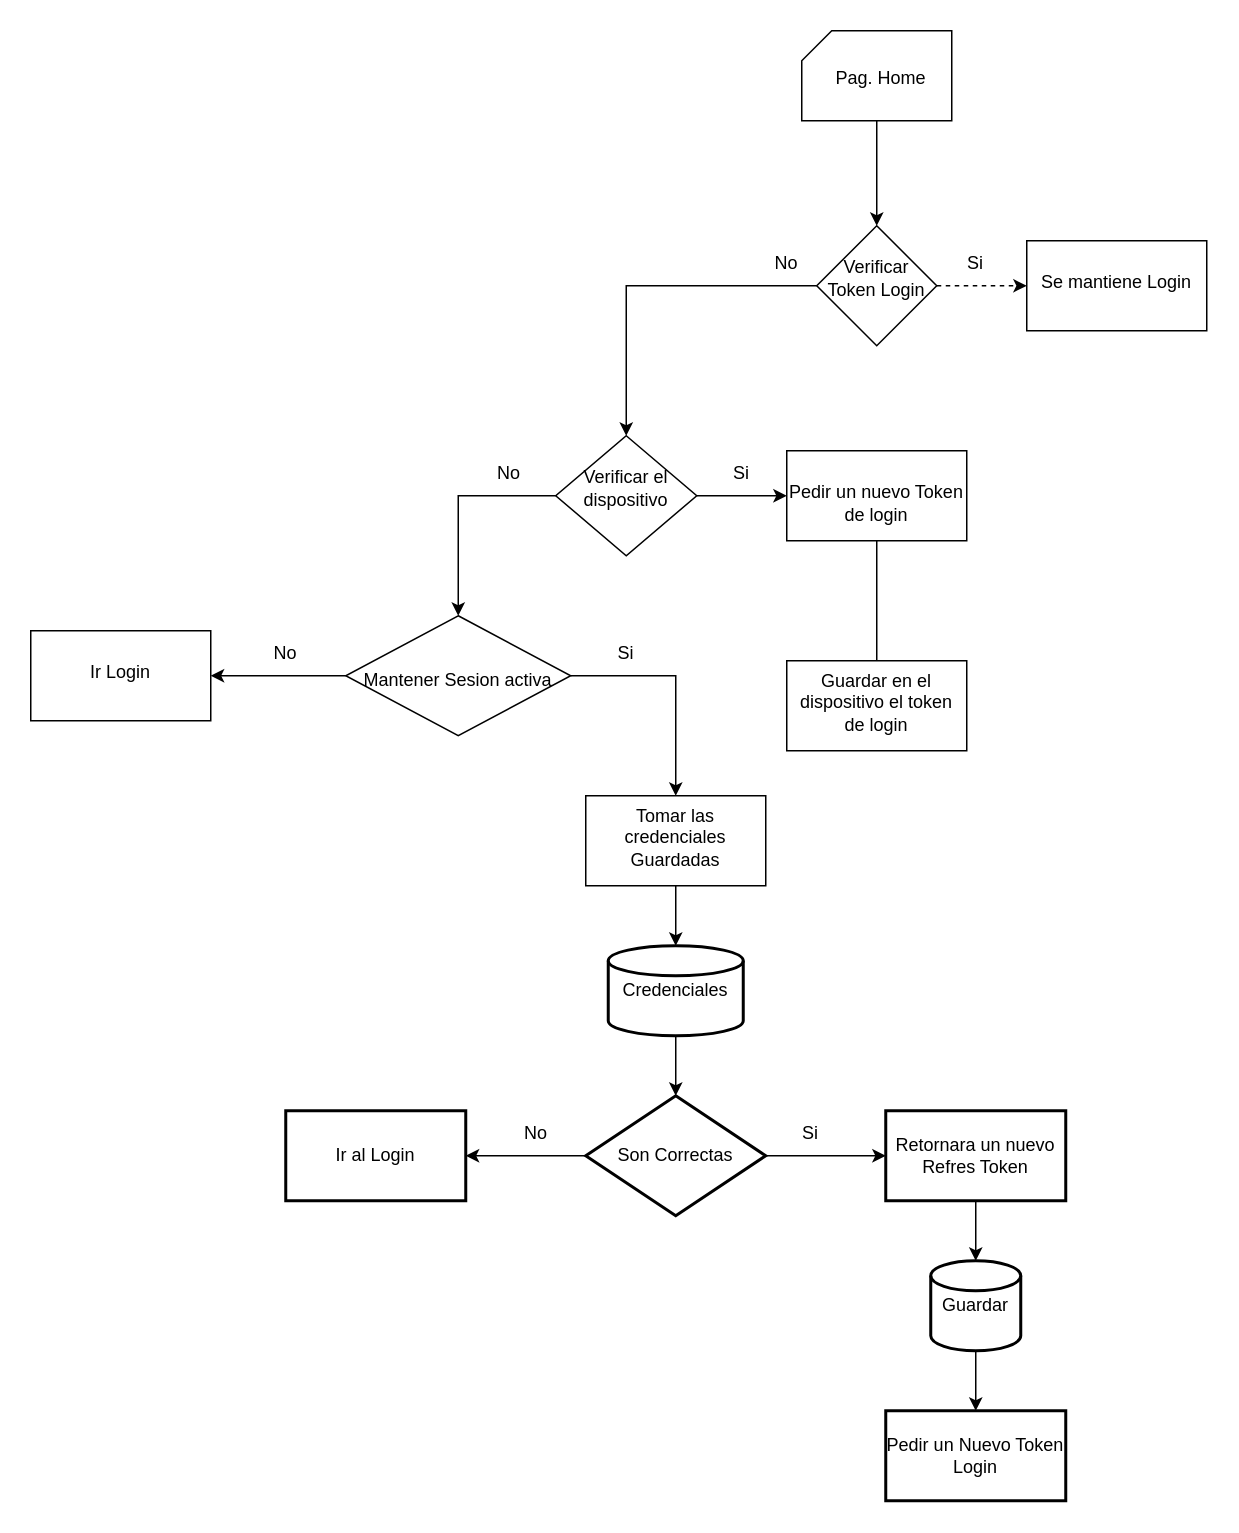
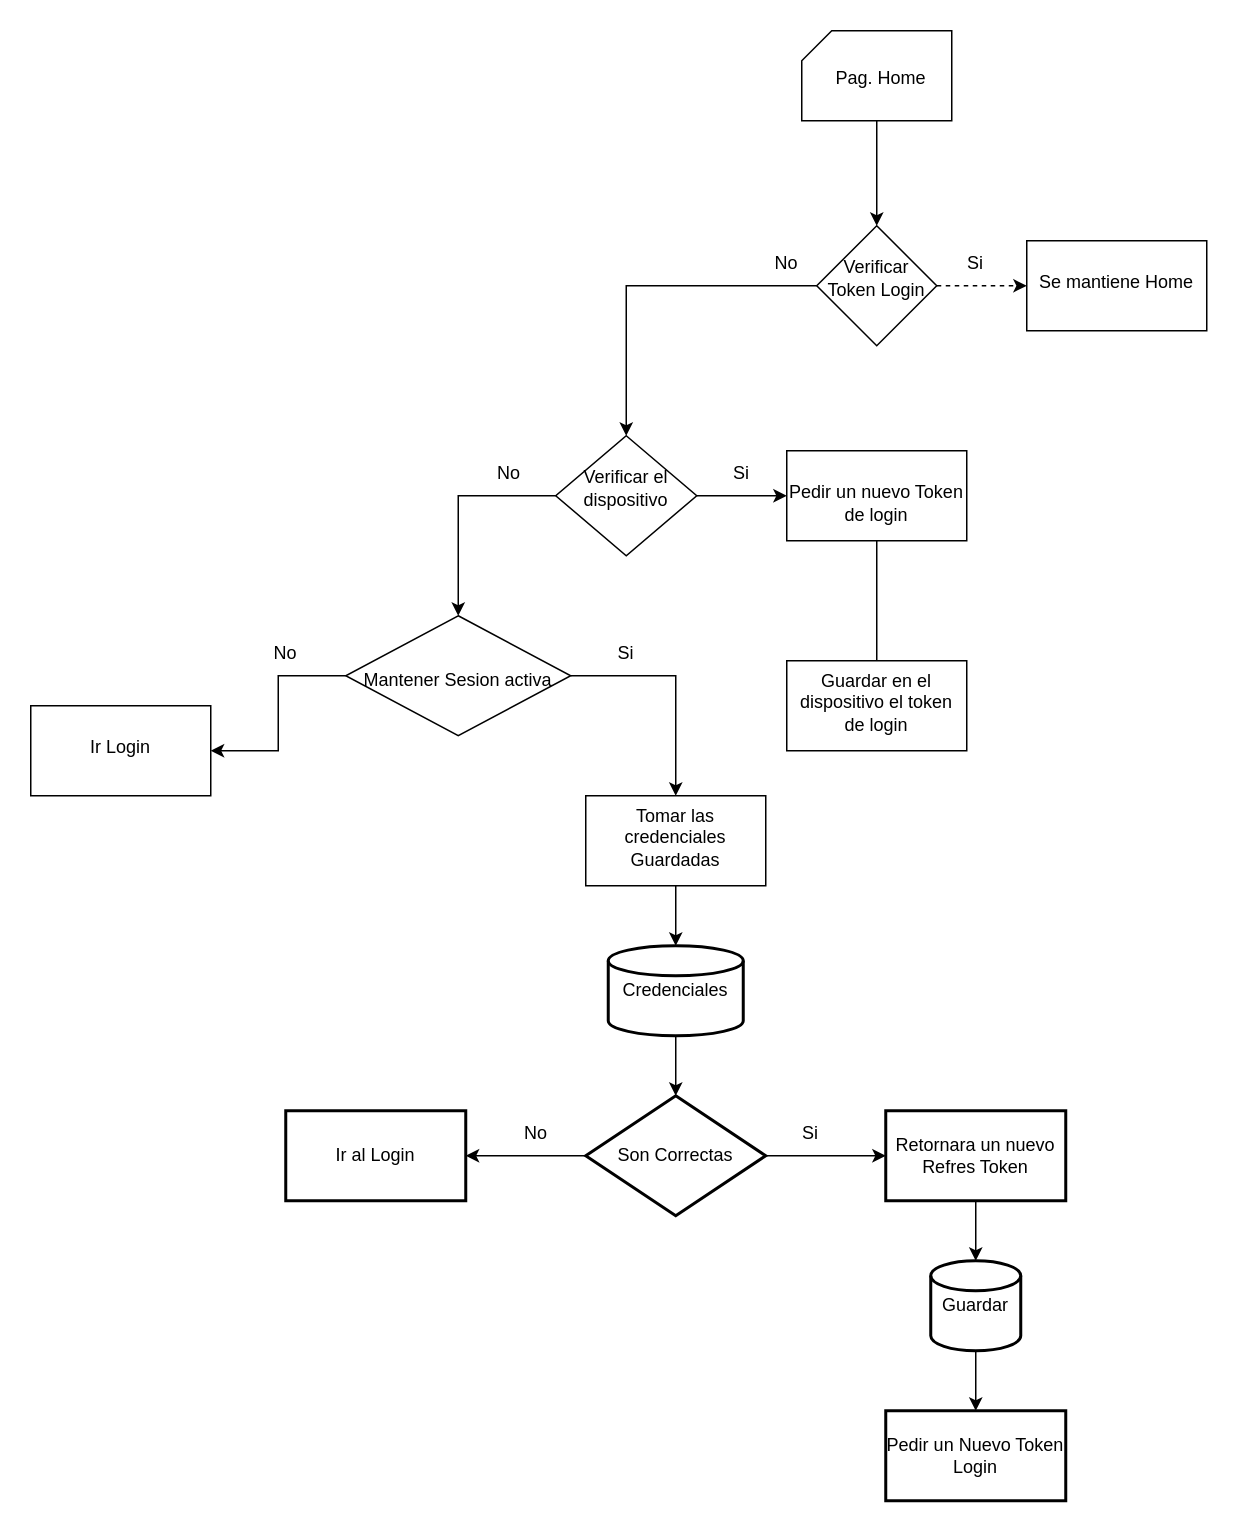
node "Se mantiene Login": label "Se mantiene Login" -> "Se mantiene Home"
node "Ir Login": moved (121, 676) -> (121, 751)
